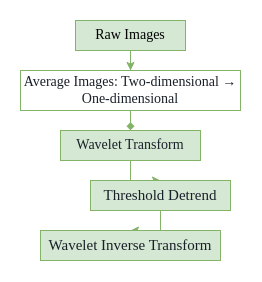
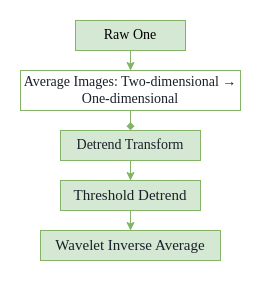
node "Raw Images": label "Raw Images" -> "Raw One"
node "Wavelet Transform": label "Wavelet Transform" -> "Detrend Transform"
node "Threshold Detrend": moved (161, 196) -> (131, 196)
node "Wavelet Inverse Transform": label "Wavelet Inverse Transform" -> "Wavelet Inverse Average"
